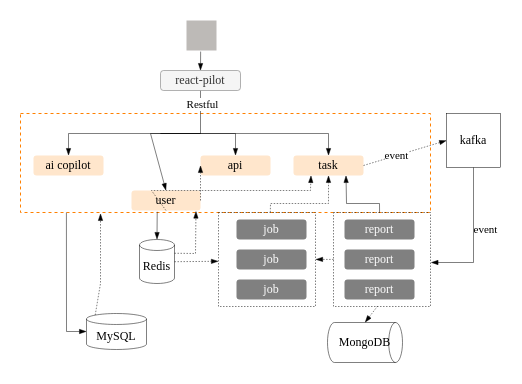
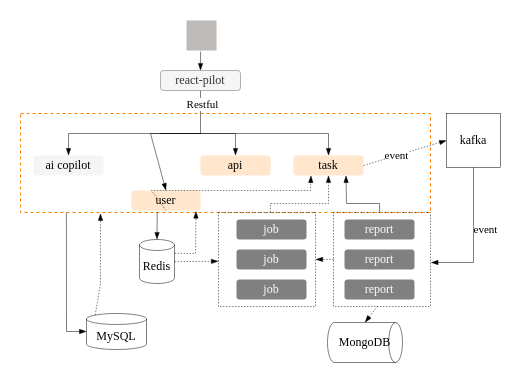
node "ai copilot": fillcolor #ffe6cc -> #f5f5f5
edge "user" -> "api": removed
